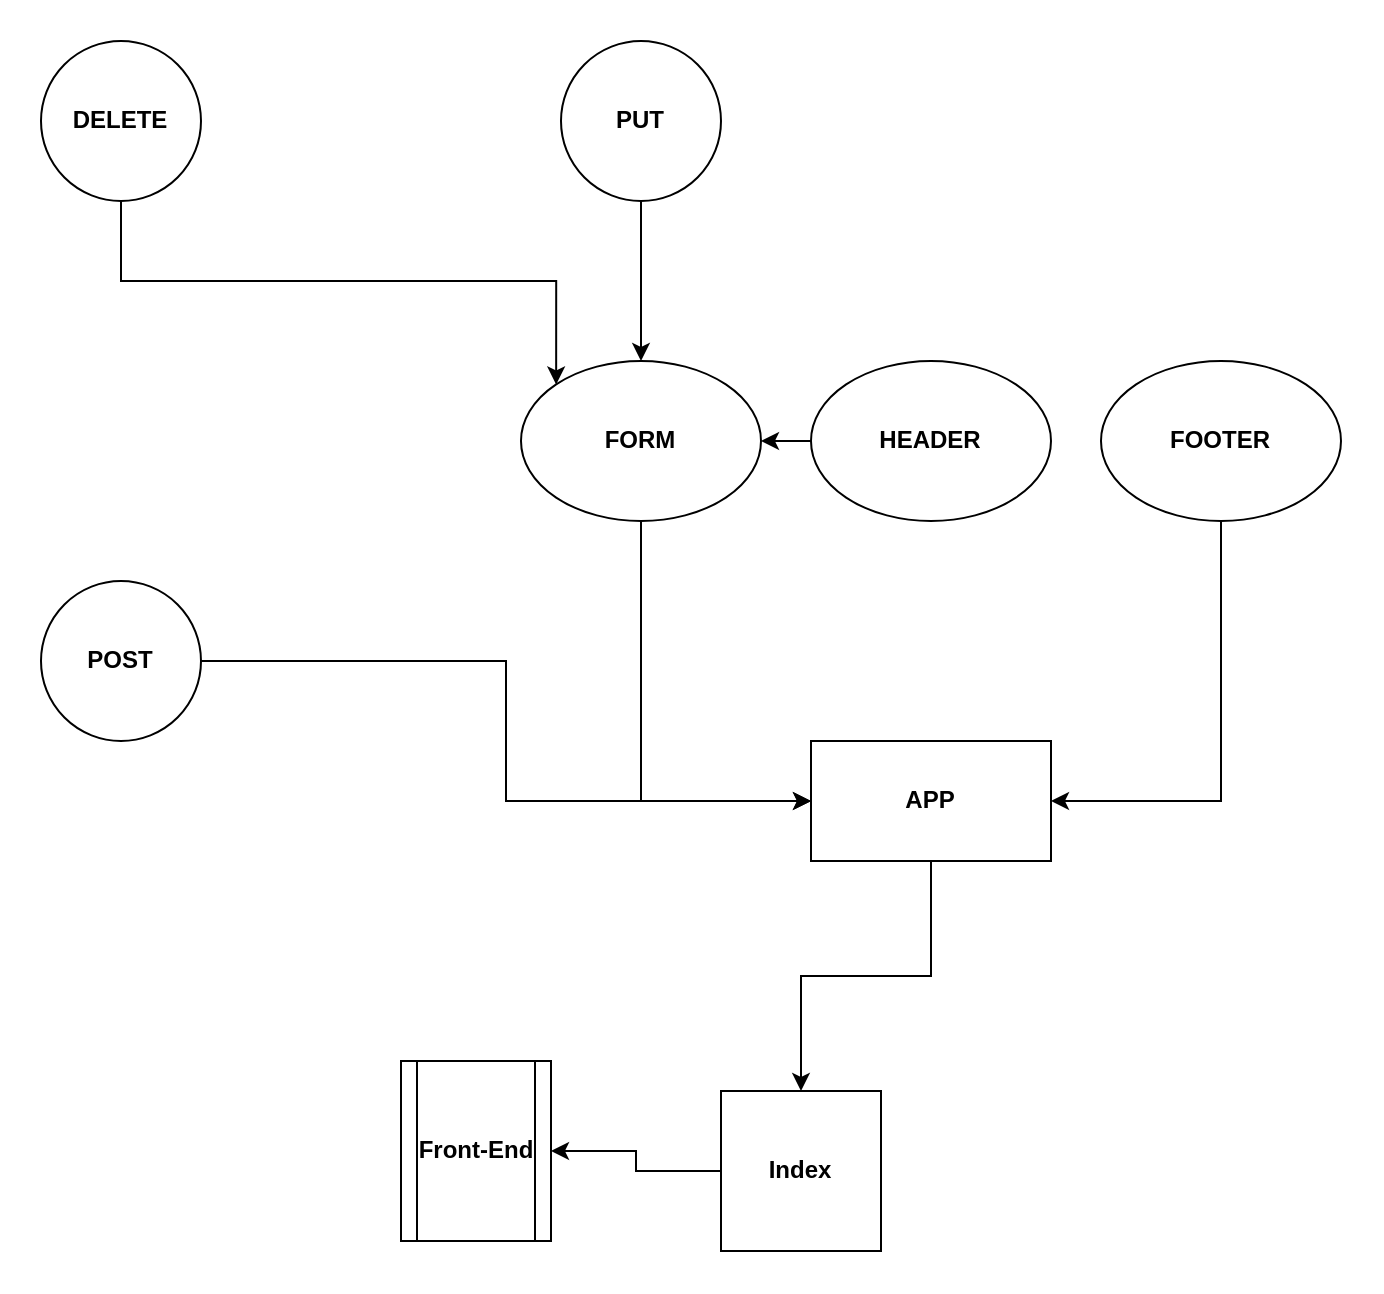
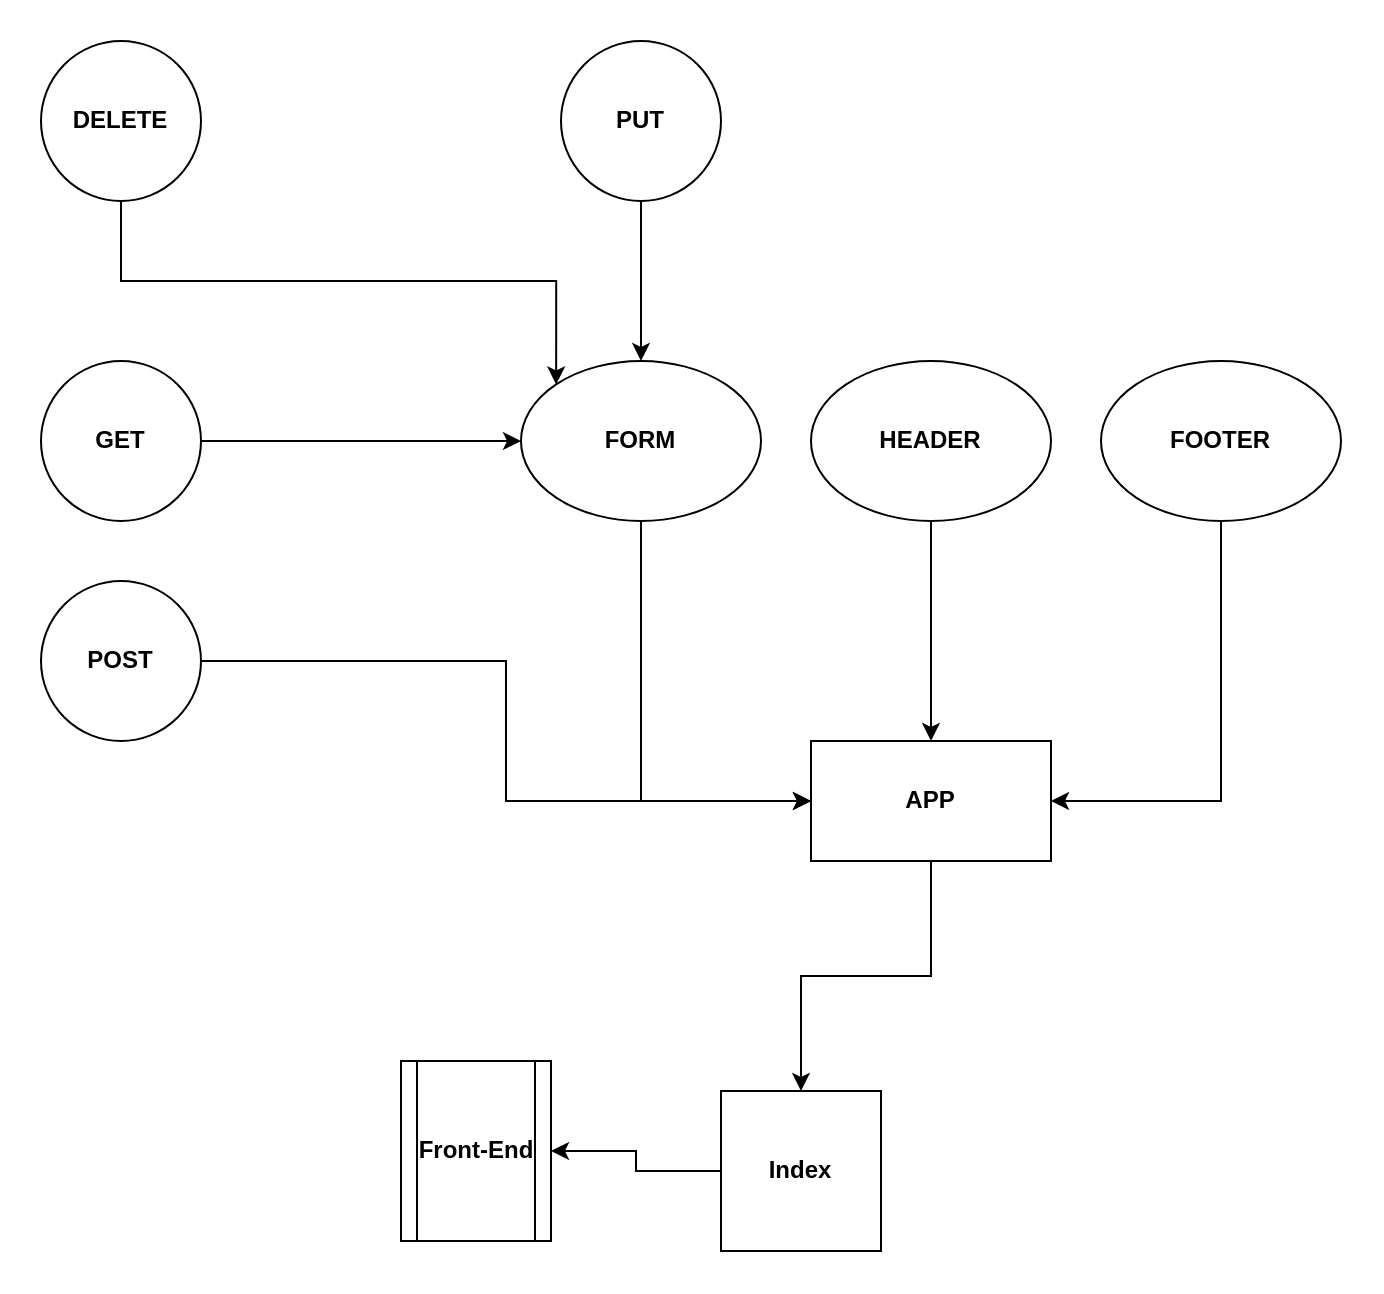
node "GET": added
edge "GET" -> "FORM": added
edge "HEADER" -> "FORM": now "HEADER" -> "APP"
